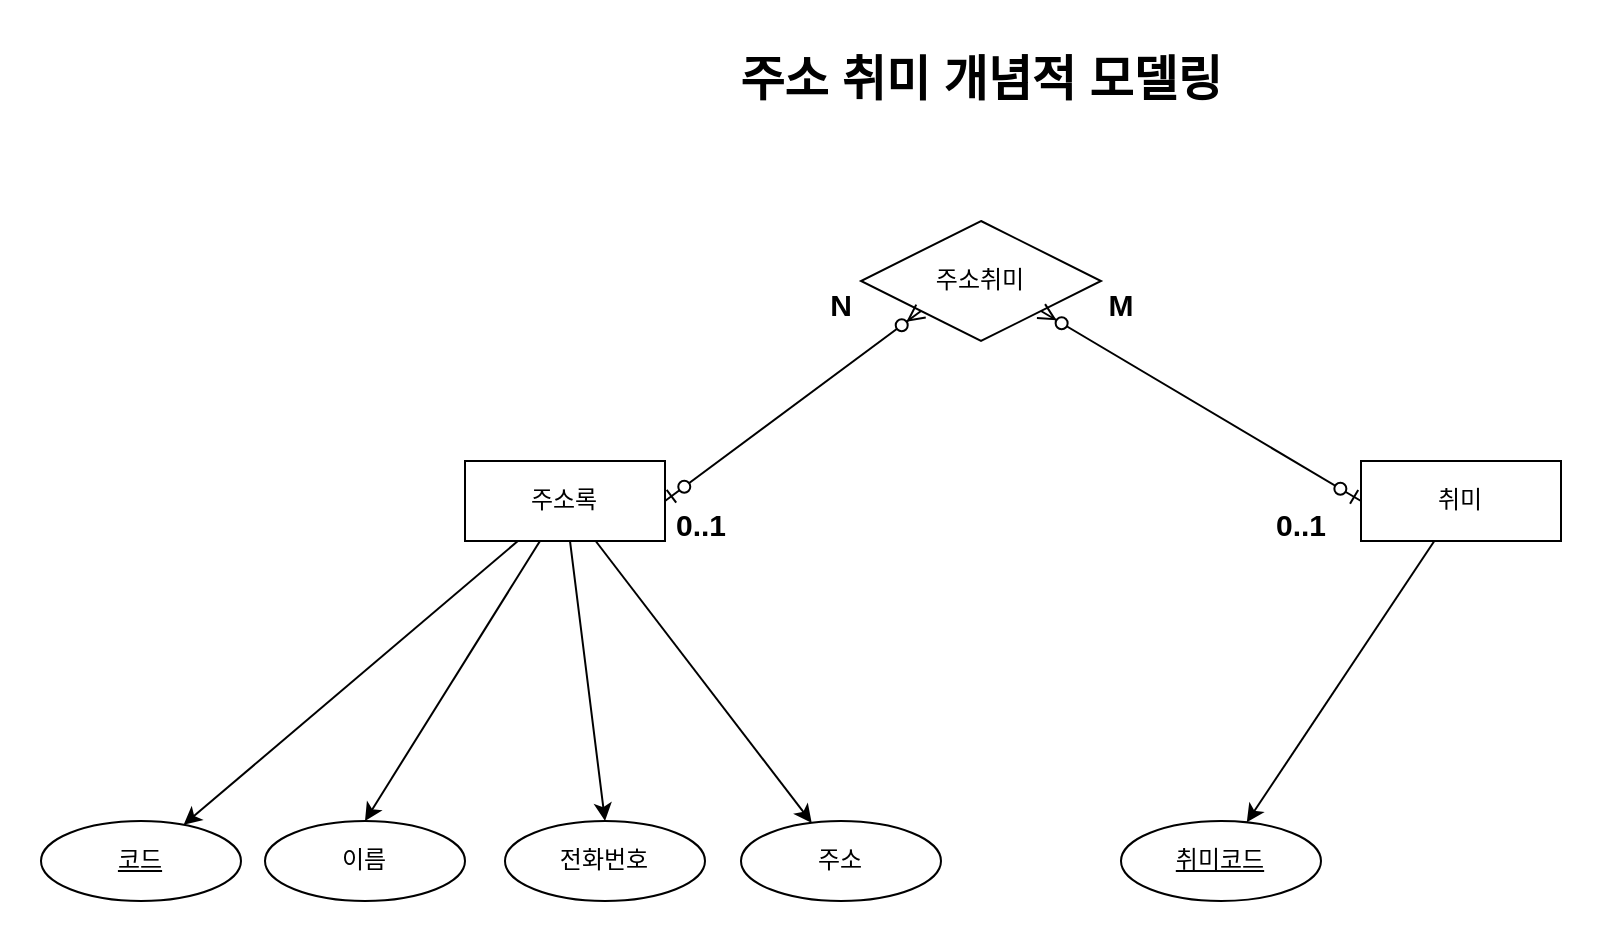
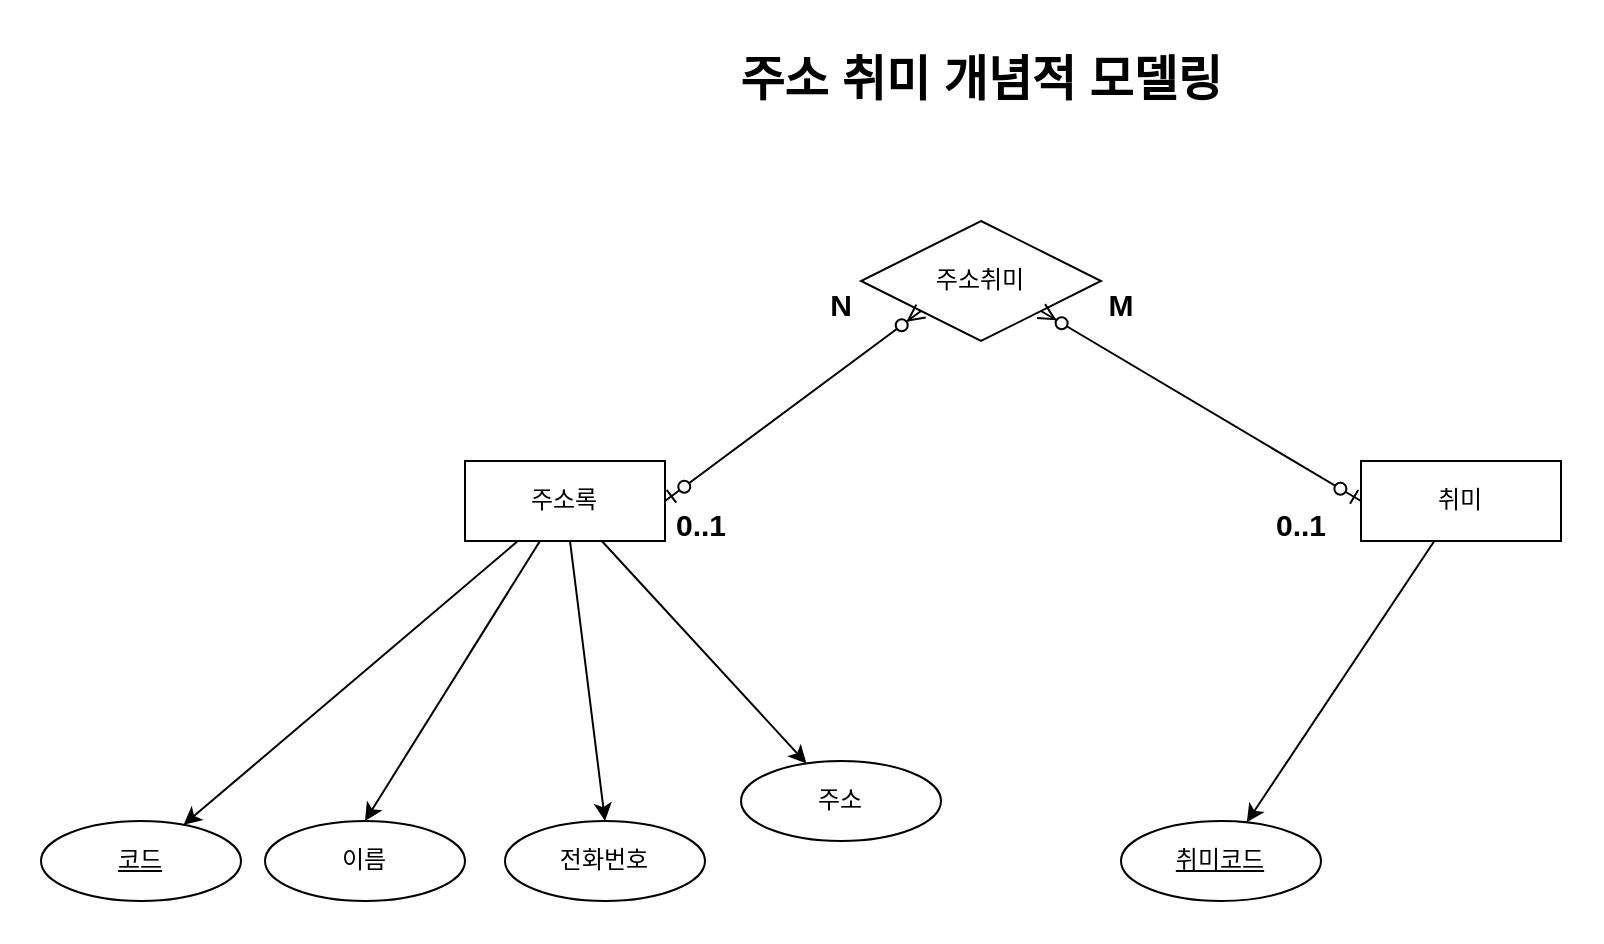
node "주소": moved (841, 861) -> (841, 801)
